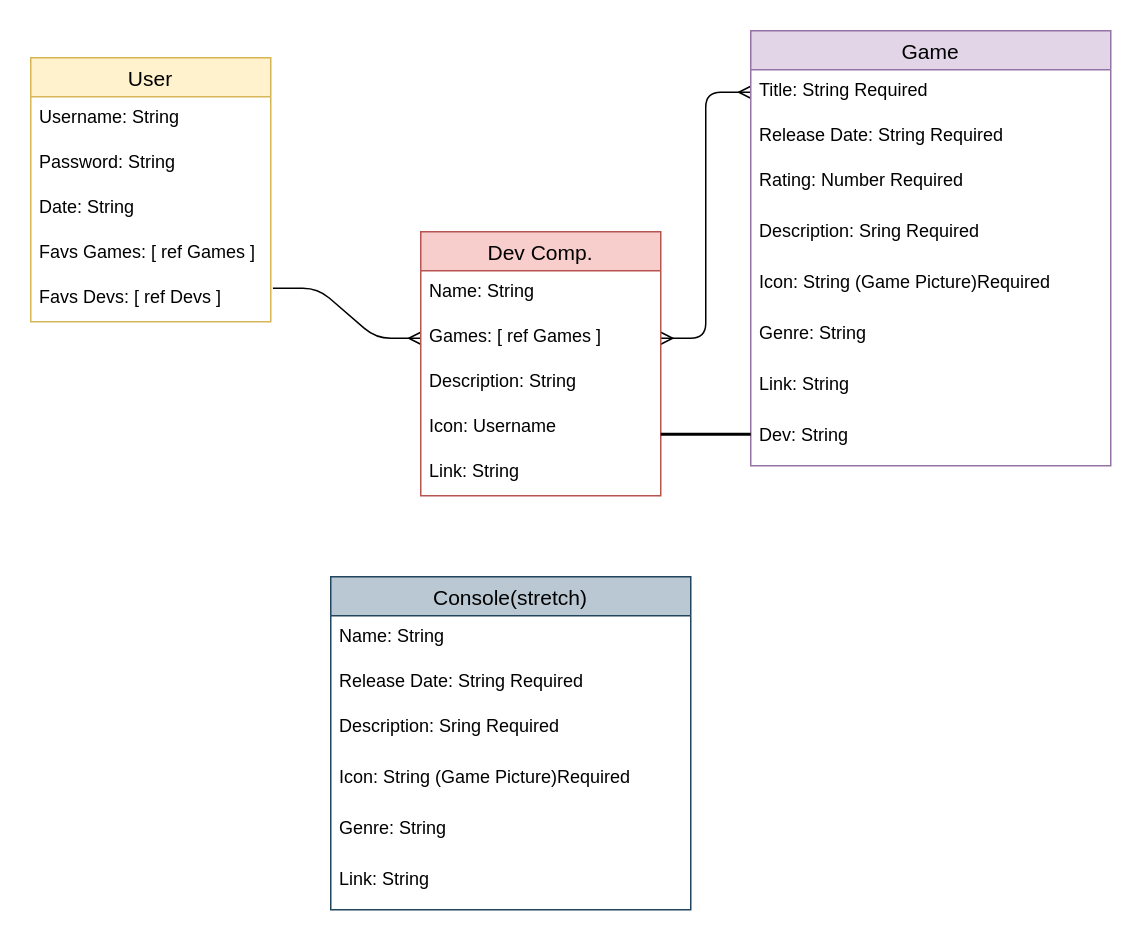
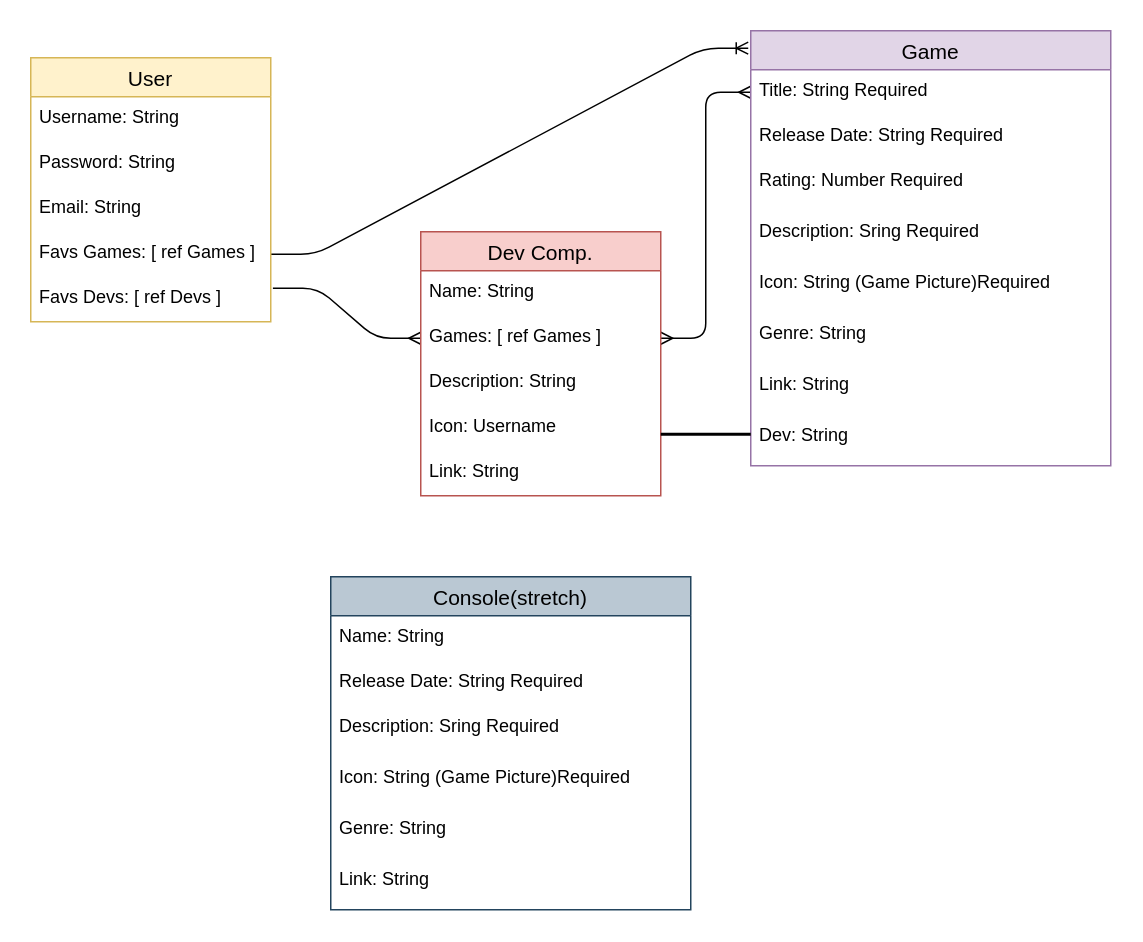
edge "Favs Games: [ ref Games ]" -> "Game": added
node "Date: String": label "Date: String" -> "Email: String"
